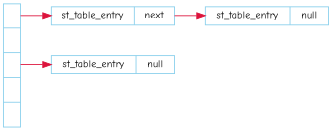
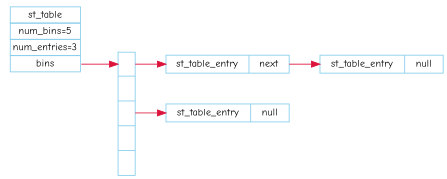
node "st_table": added
